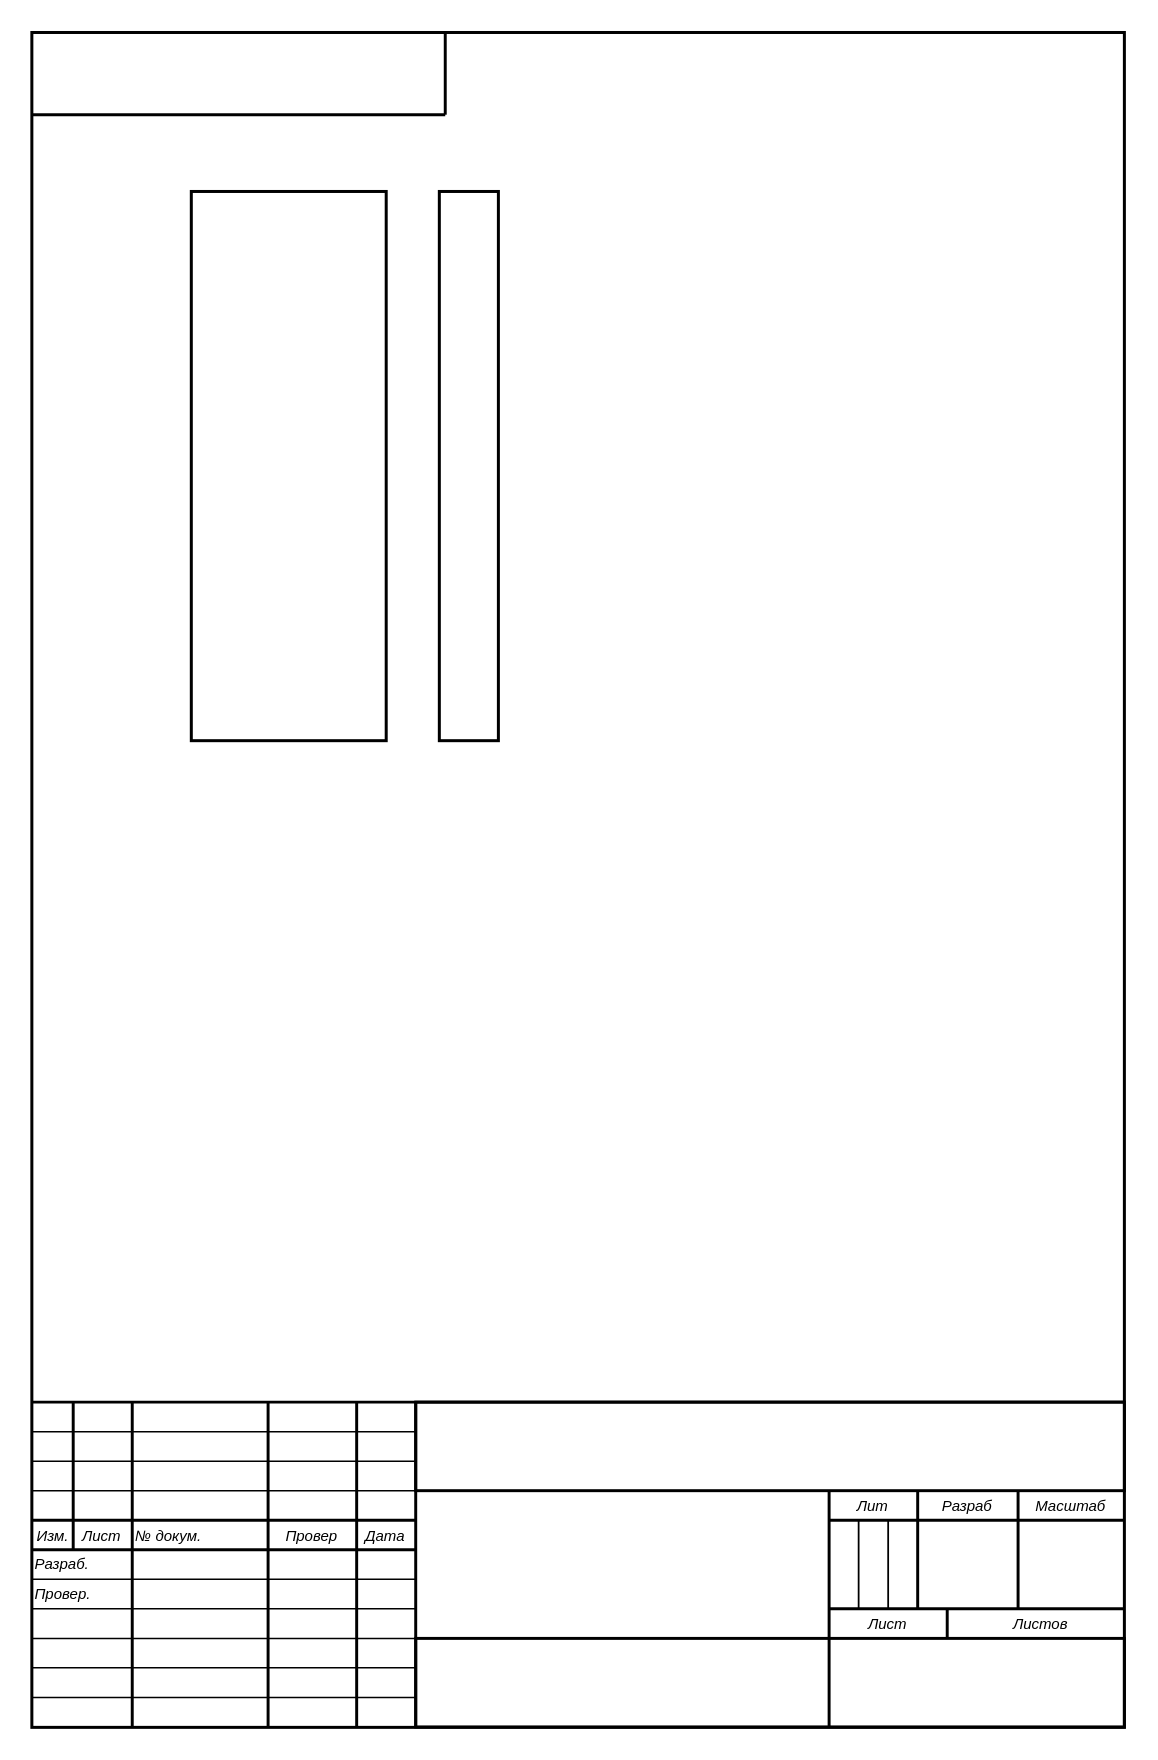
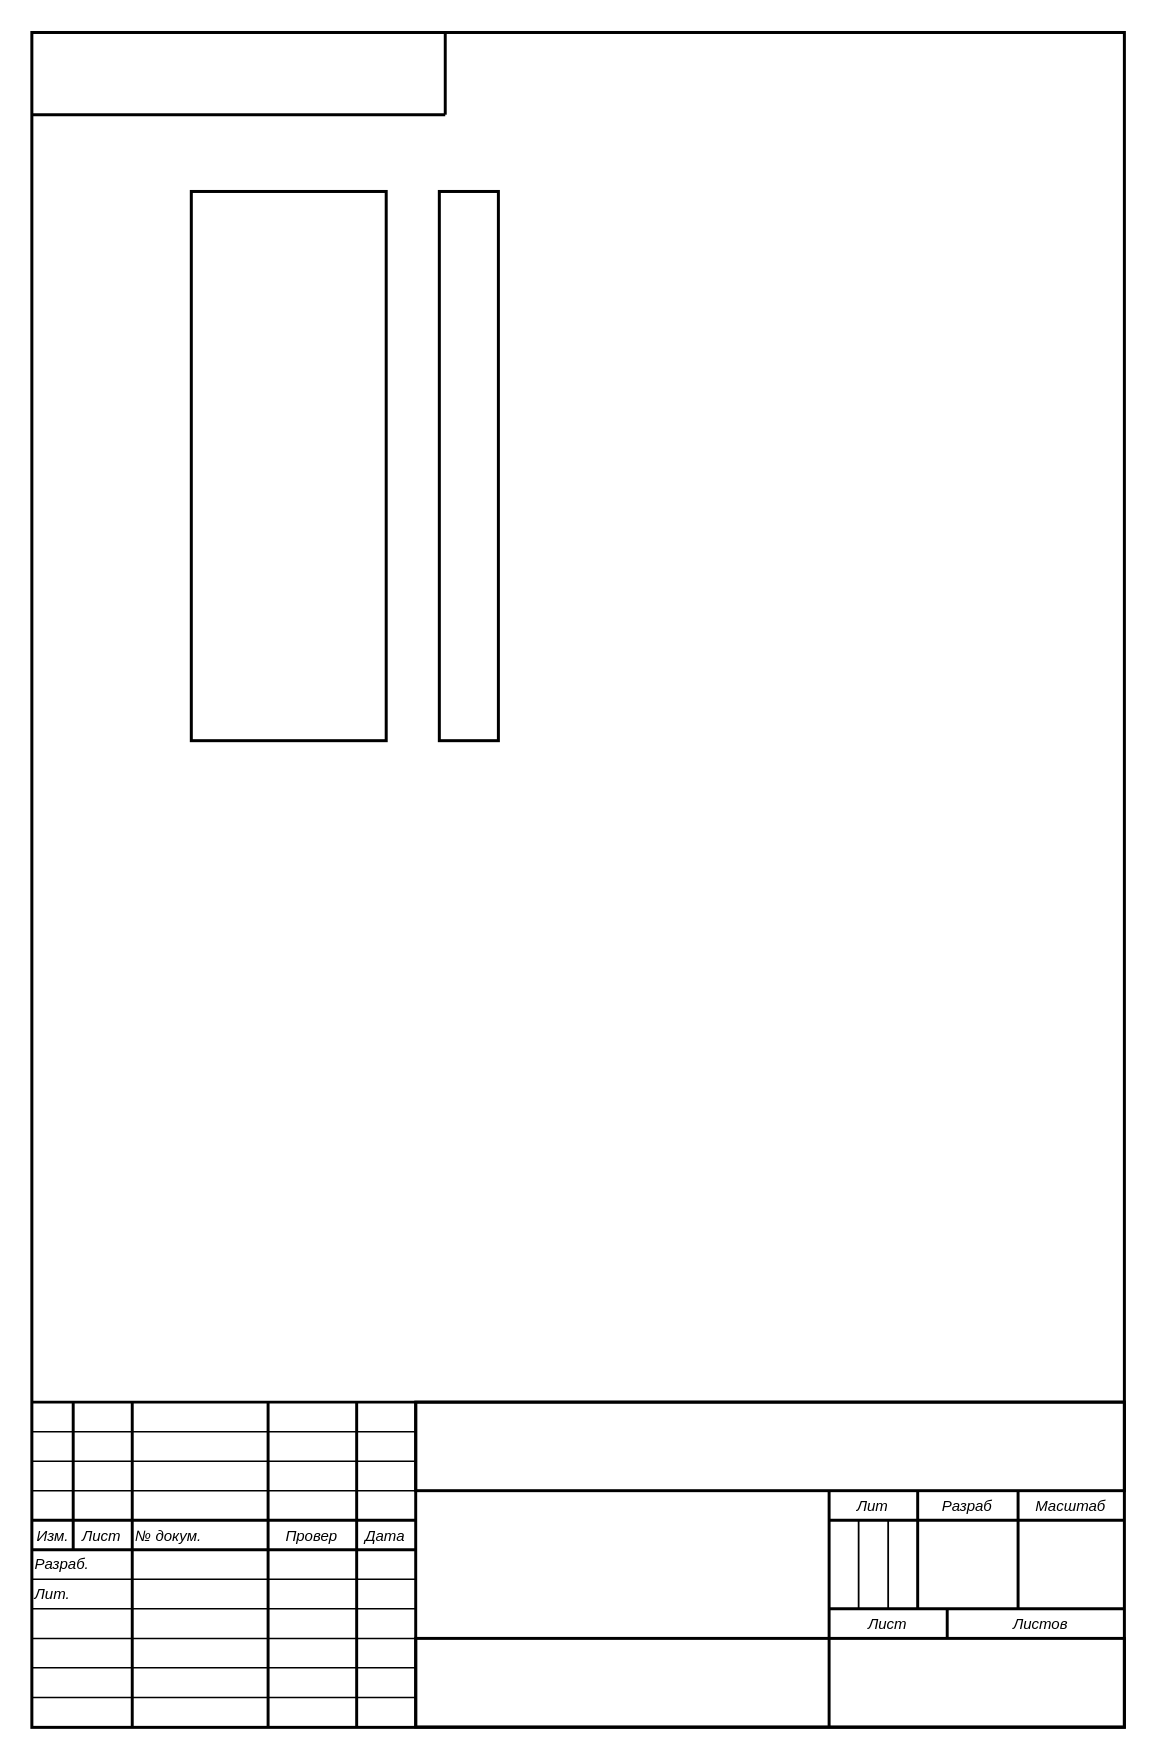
node "Провер.": label "Провер." -> "Лит."
